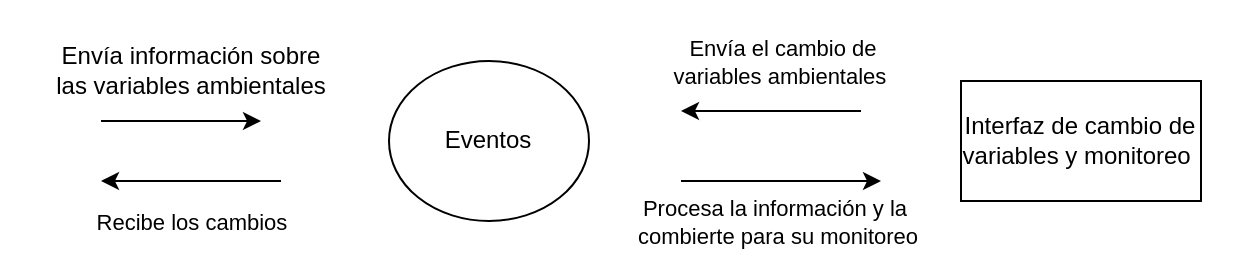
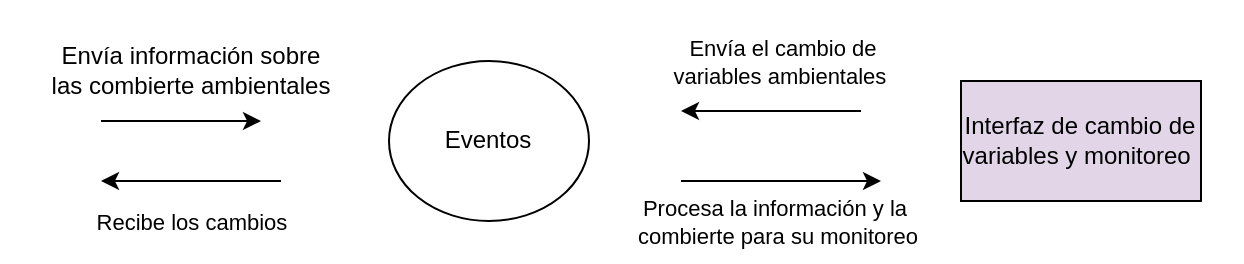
node "Envía información sobre las variables ambientales": label "Envía información sobre las variables ambientales" -> "Envía información sobre las combierte ambientales"
node "Interfaz de cambio de variables y monitoreo": fillcolor #ffffff -> #e1d5e7
